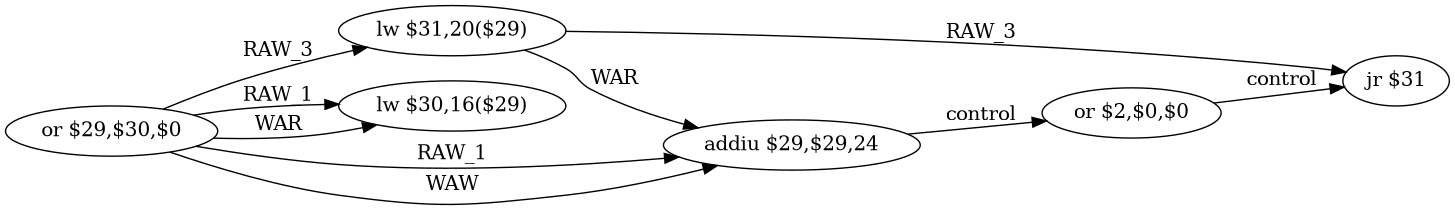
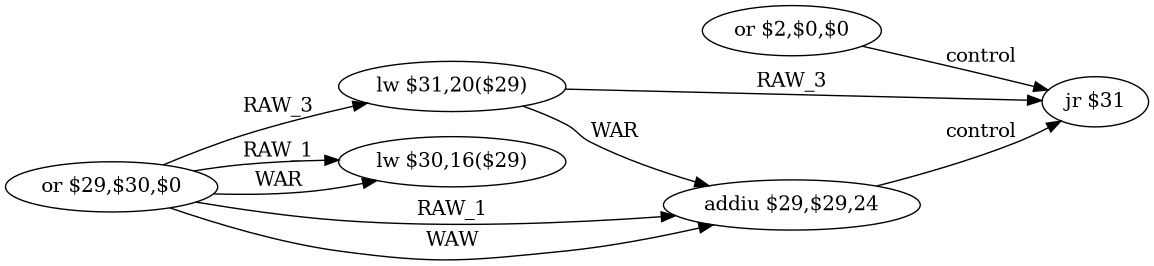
edge "addiu $29,$29,24" -> "or $2,$0,$0": now "addiu $29,$29,24" -> "jr $31"
